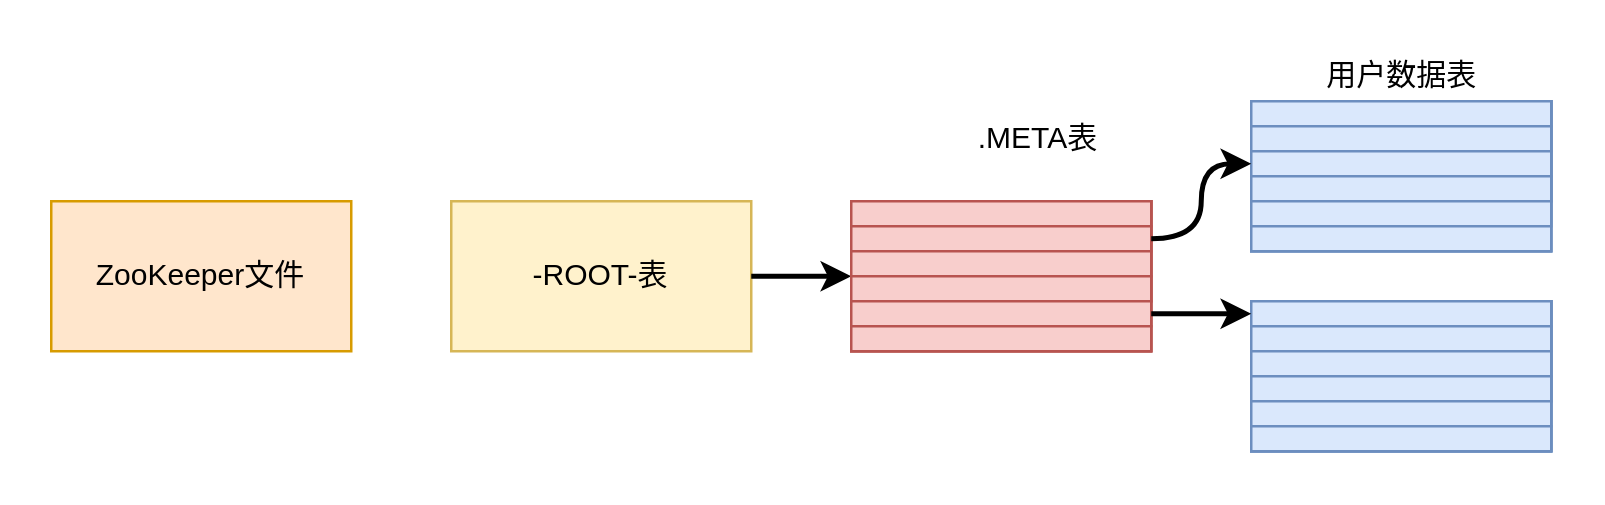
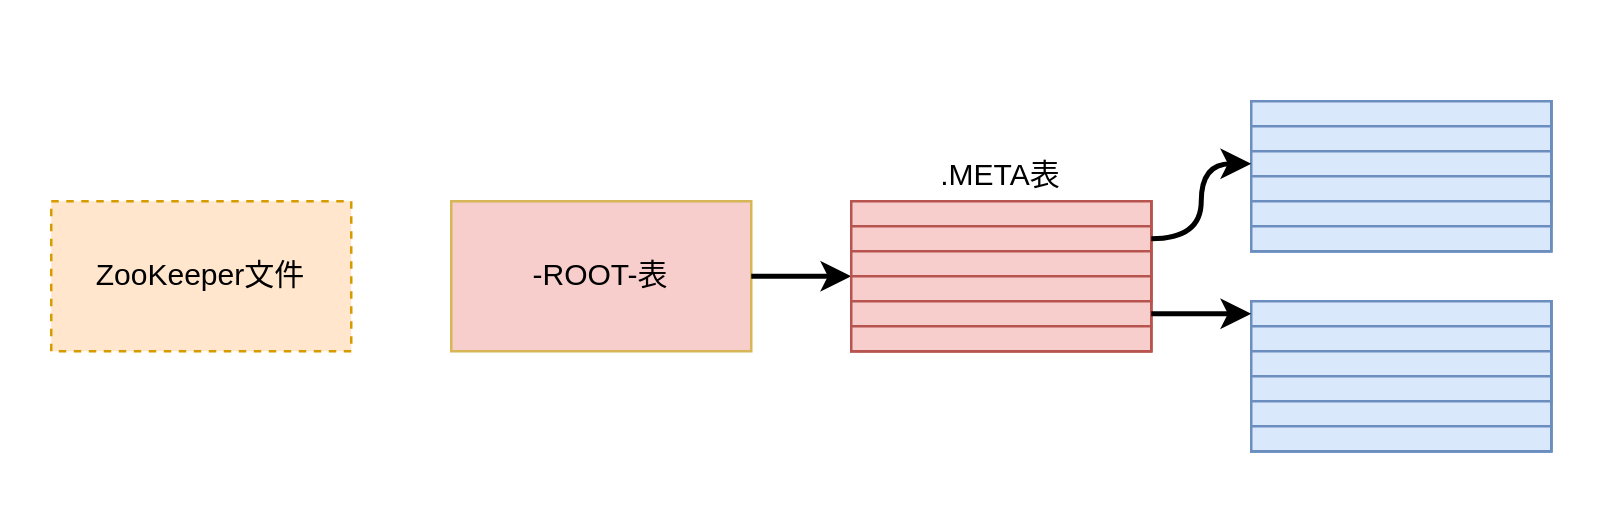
node "用户数据表": removed
node ".META表": moved (1039, 139) -> (1001, 176)
node "ZooKeeper文件": style solid -> dashed
node "-ROOT-表": fillcolor #fff2cc -> #f8cecc
